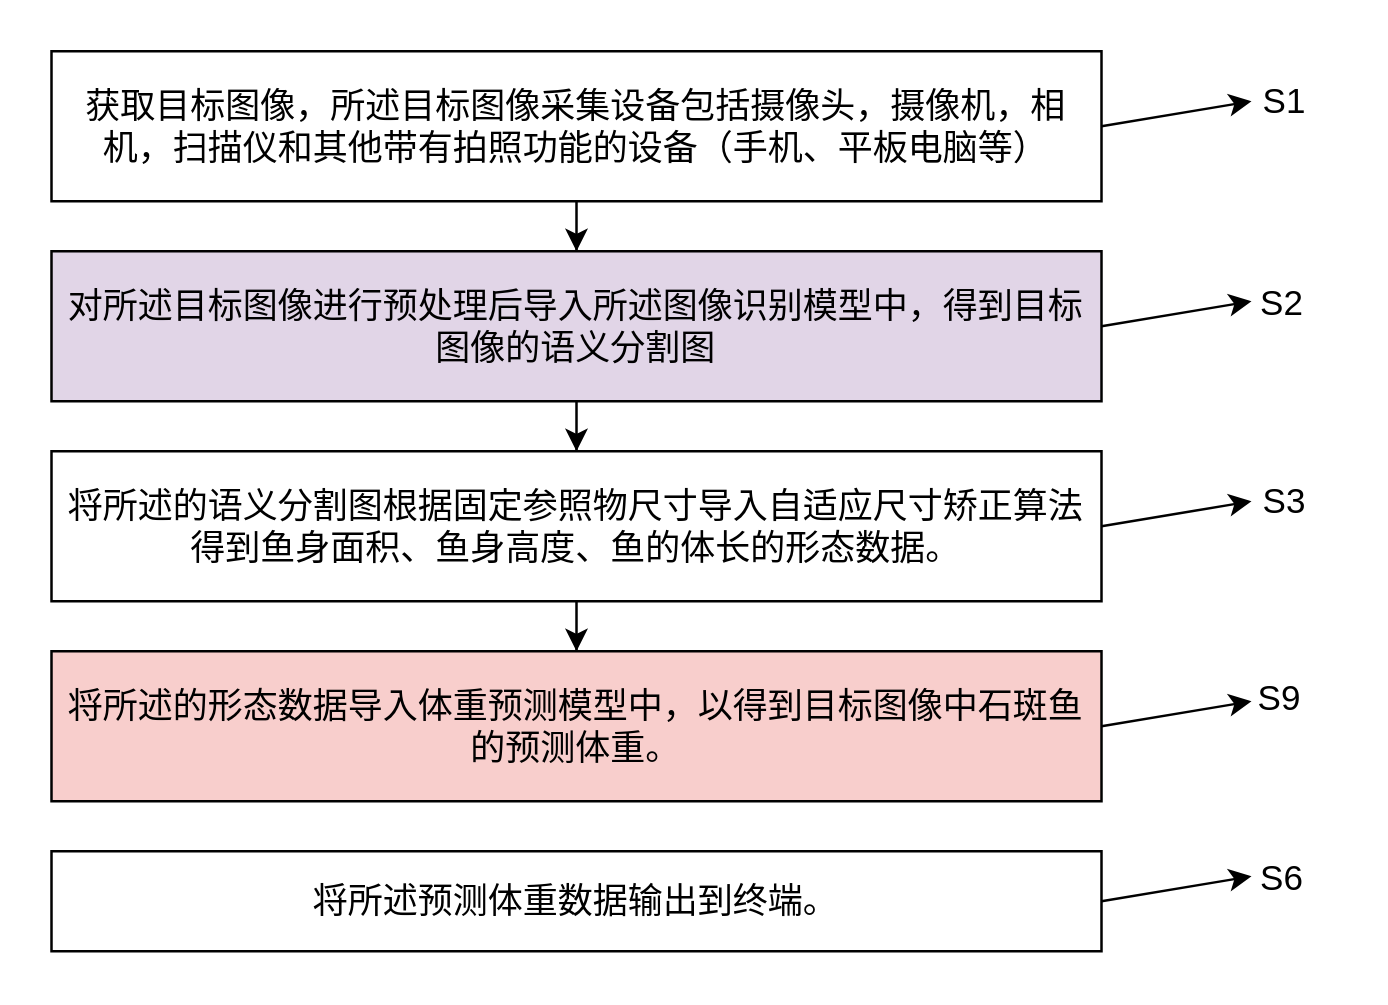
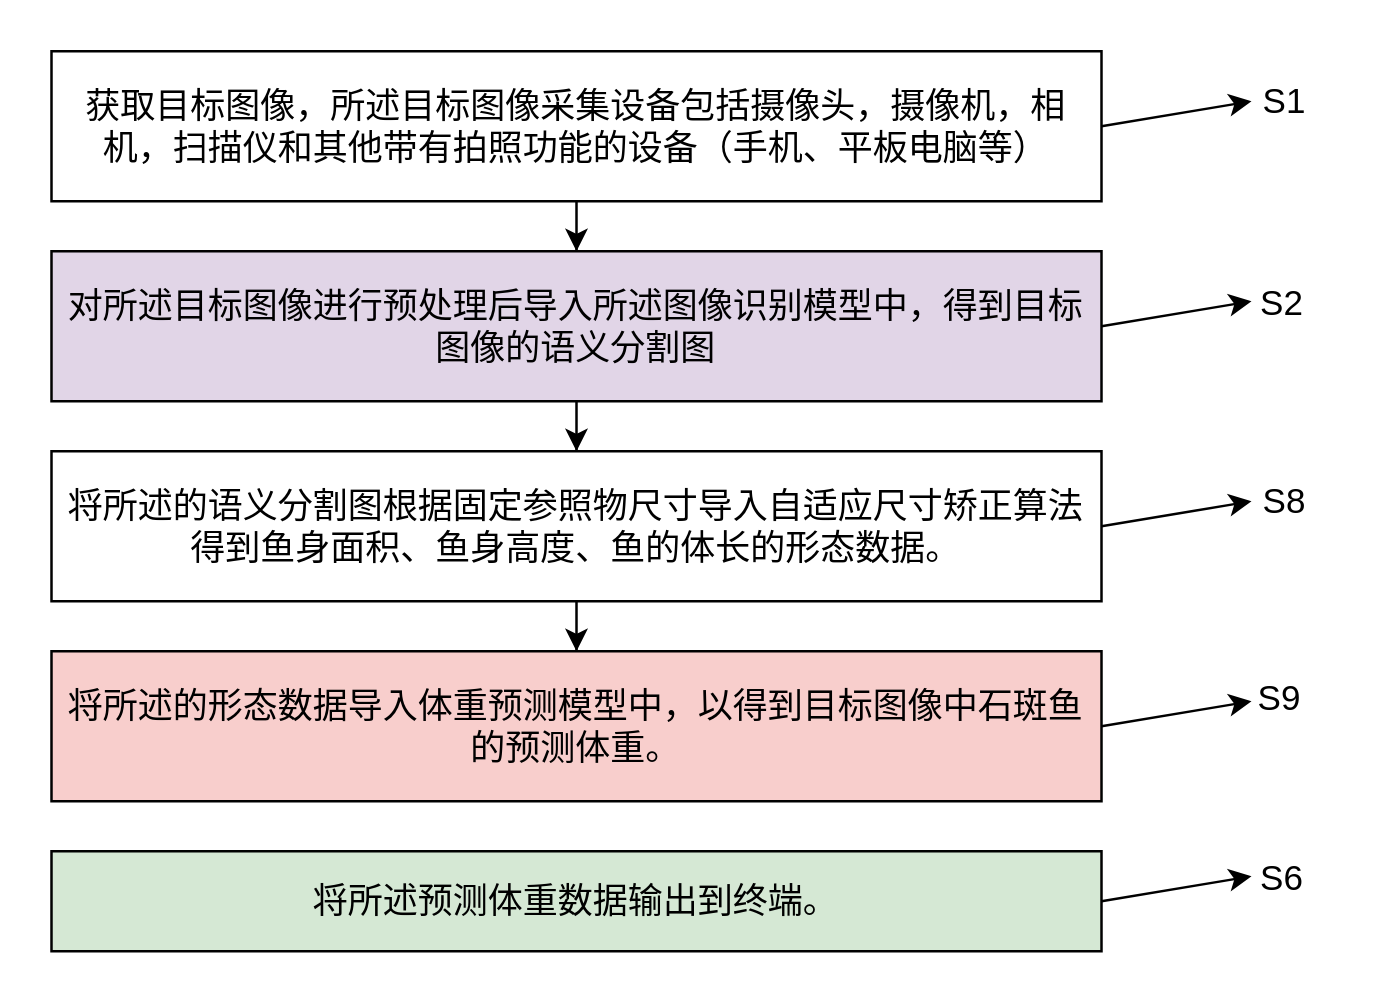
node "S3": label "S3" -> "S8"
node "将所述预测体重数据输出到终端。": fillcolor #ffffff -> #d5e8d4
